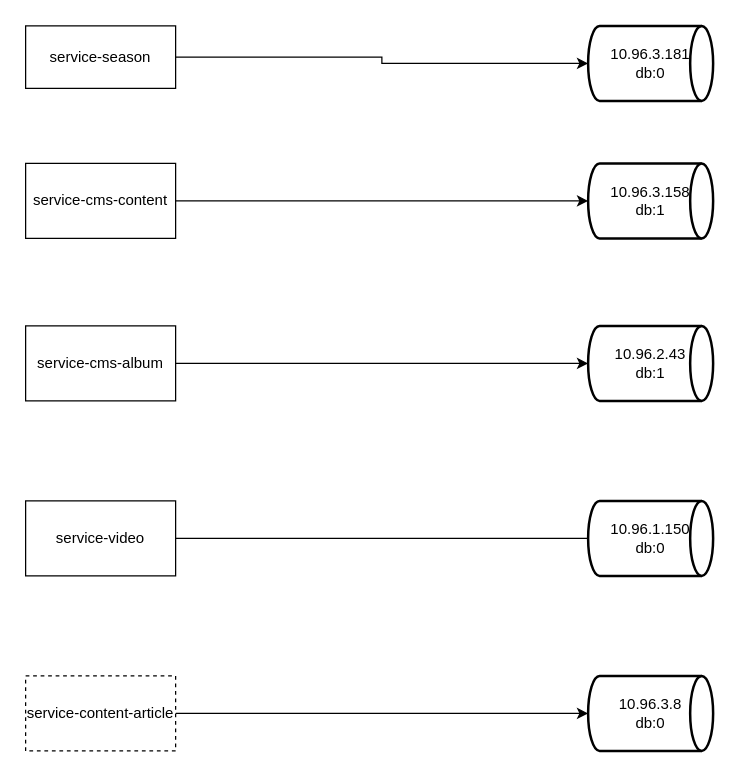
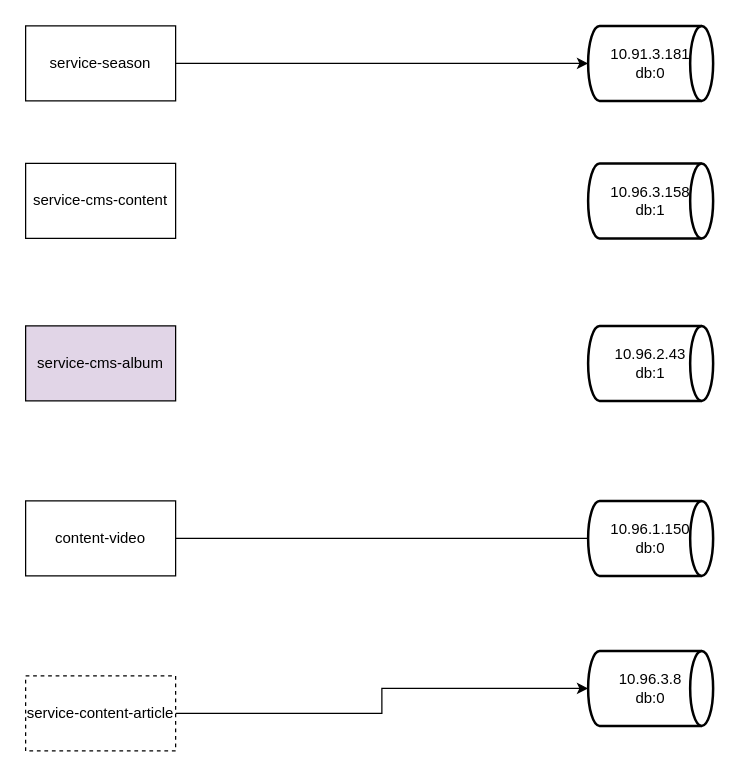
node "service-season": size 150x63 -> 150x75
node "10.96.3.181 db:0": label "10.96.3.181 db:0" -> "10.91.3.181 db:0"
edge "service-cms-content" -> "10.96.3.158 db:1": removed
node "service-cms-album": fillcolor #ffffff -> #e1d5e7
edge "service-cms-album" -> "10.96.2.43 db:1": removed
node "service-video": label "service-video" -> "content-video"
node "10.96.3.8 db:0": moved (651, 713) -> (651, 688)
